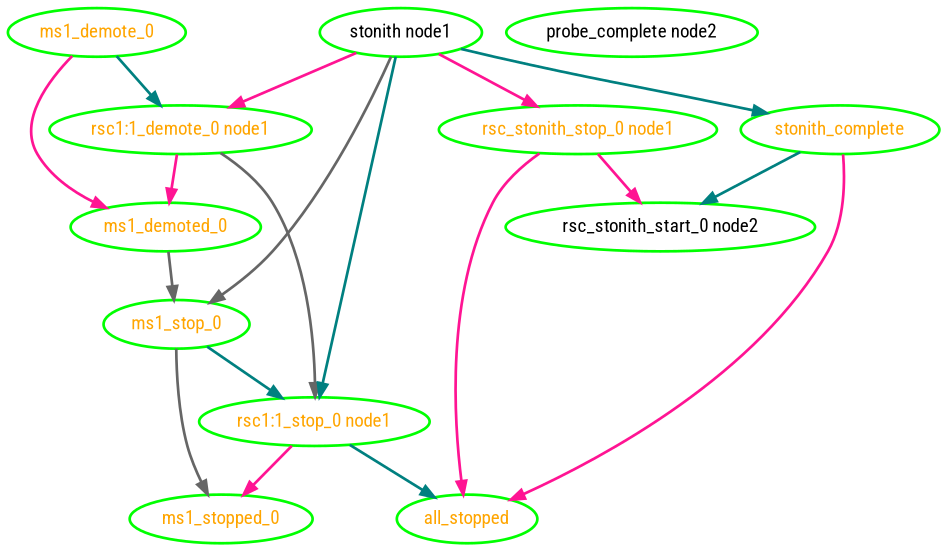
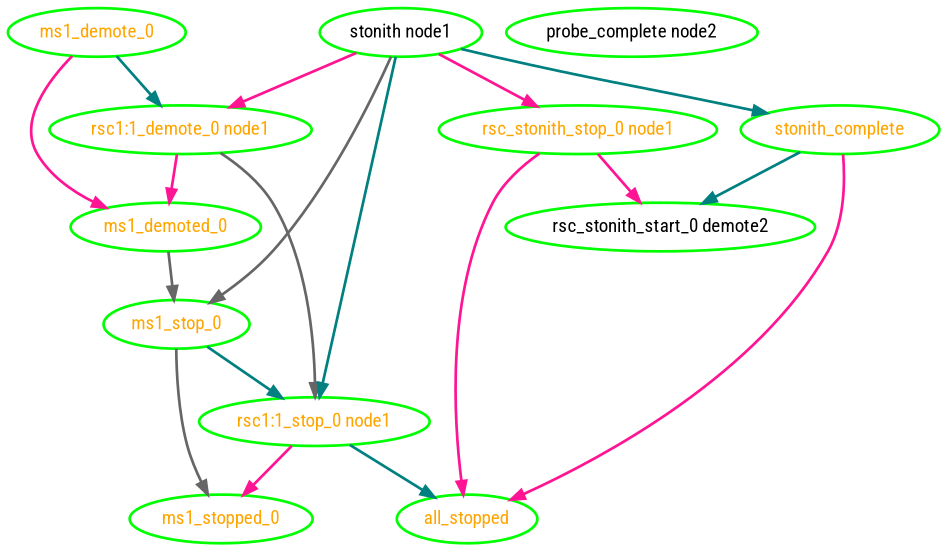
node "rsc_stonith_start_0 node2": label "rsc_stonith_start_0 node2" -> "rsc_stonith_start_0 demote2"
